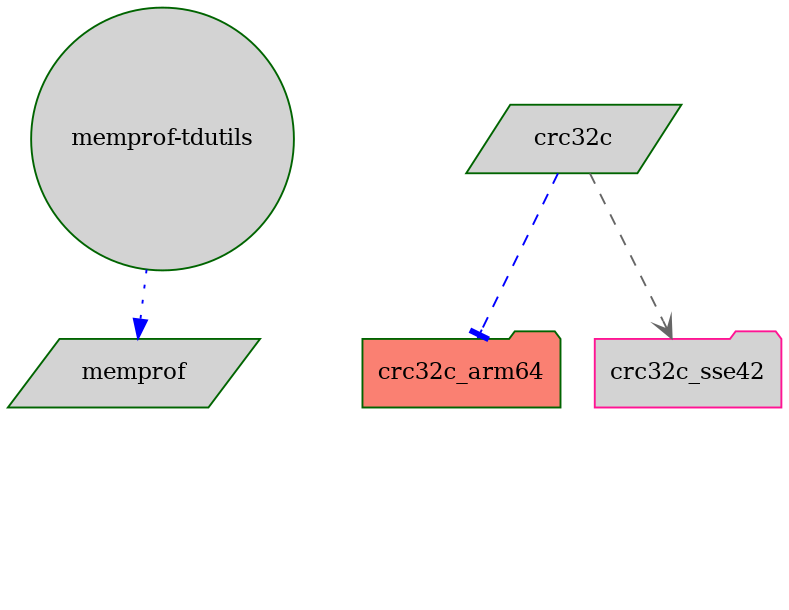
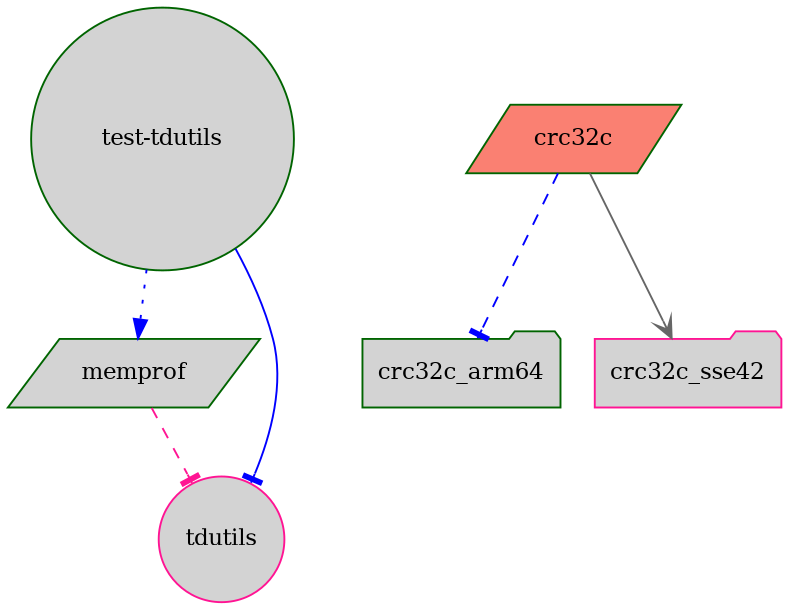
node "memprof-tdutils": label "memprof-tdutils" -> "test-tdutils"
node "crc32c": fillcolor lightgrey -> salmon
edge "crc32c" -> "crc32c_sse42": style dashed -> solid
node "crc32c_arm64": fillcolor salmon -> lightgrey
node "tdutils": added
